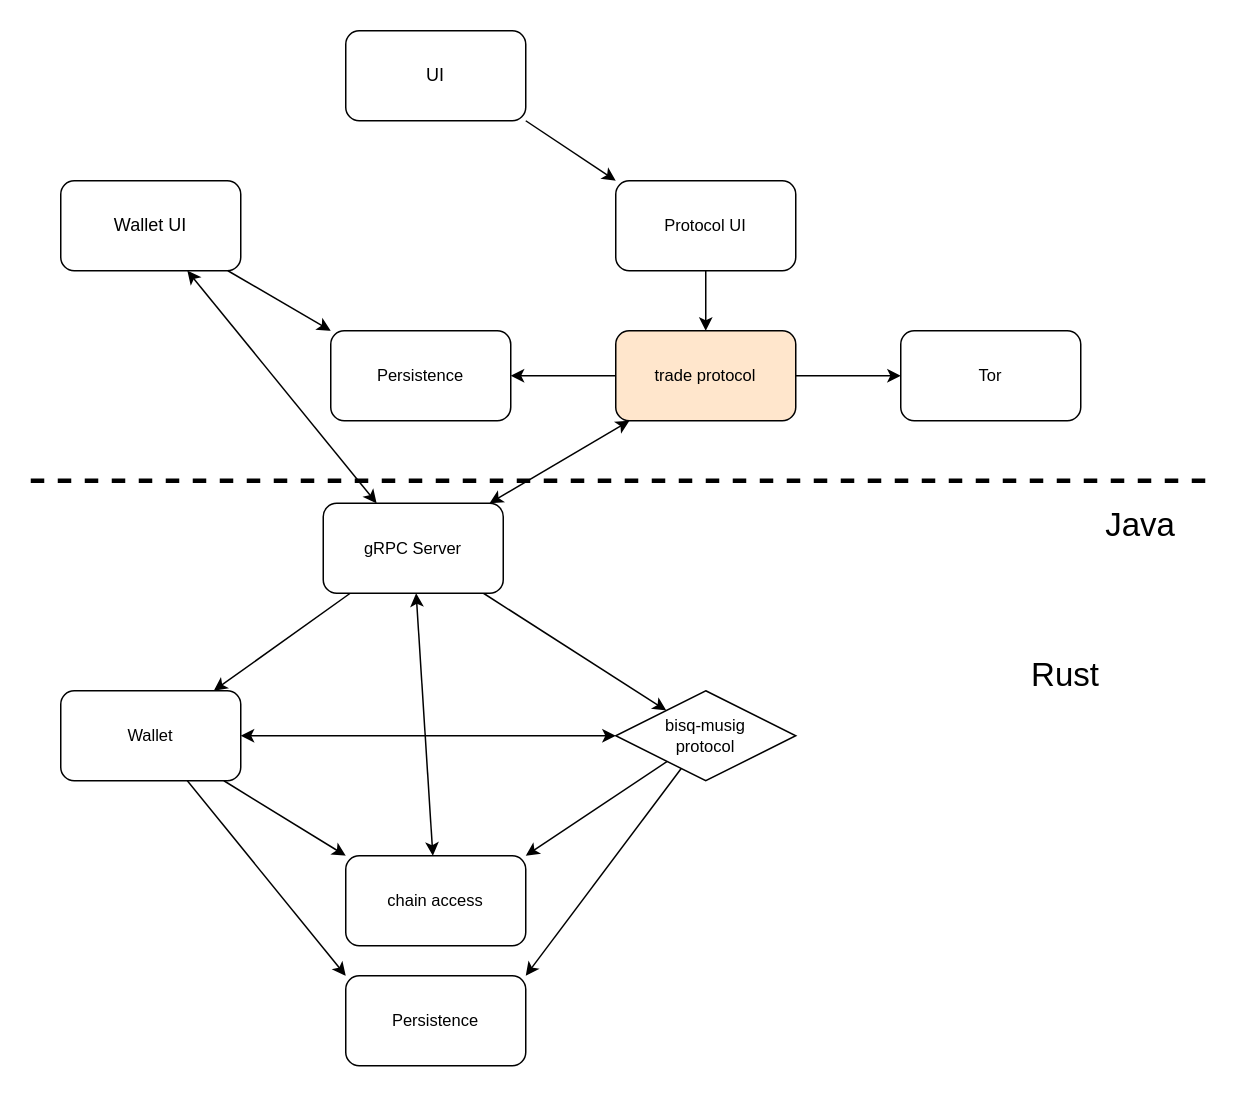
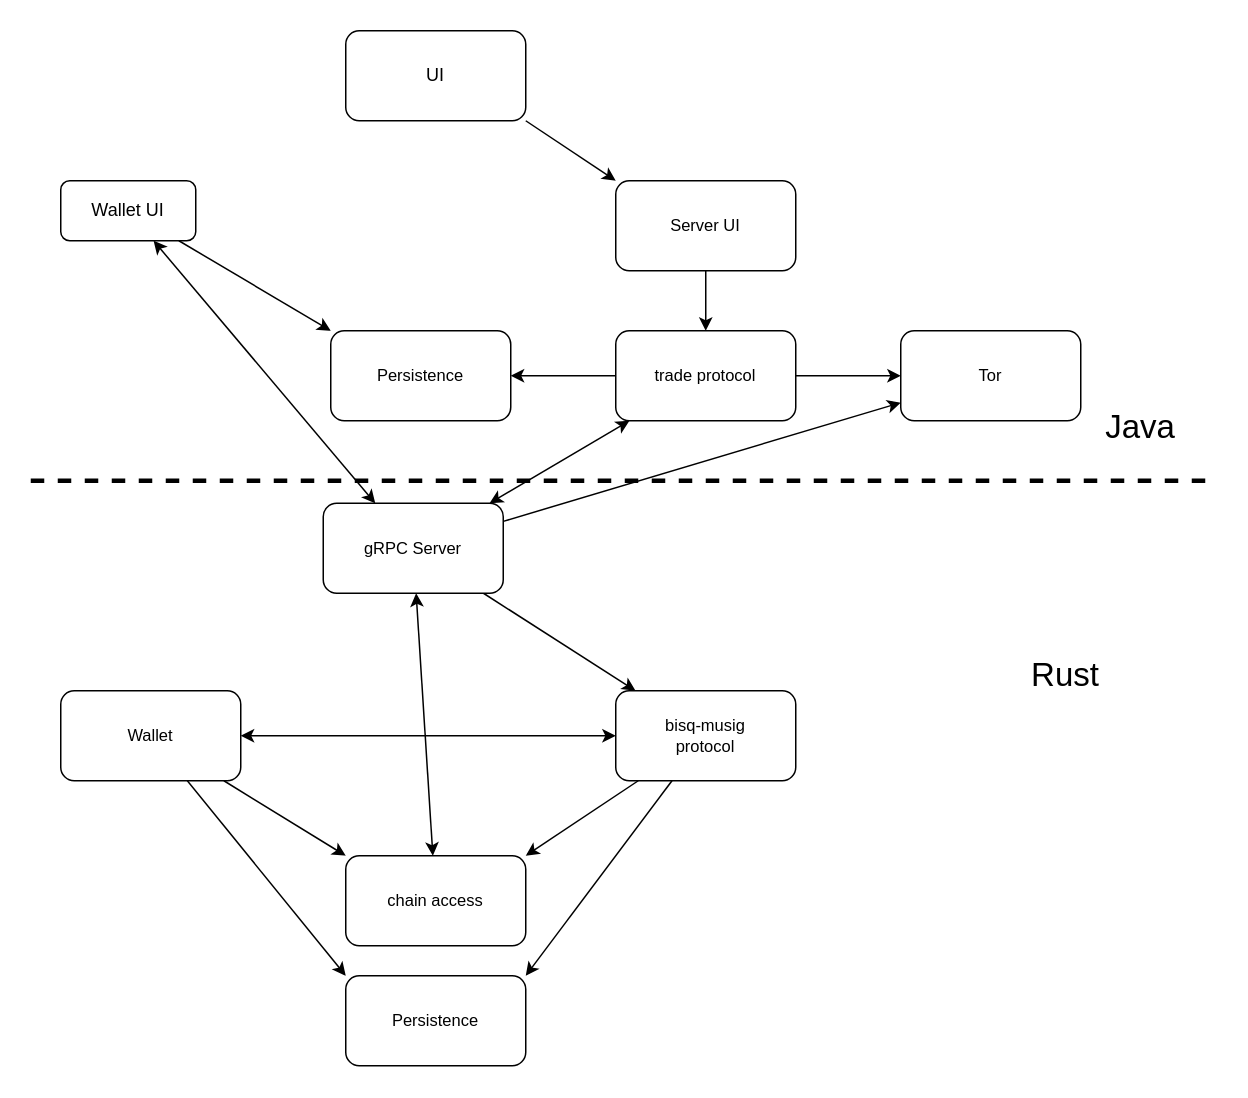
node "Wallet UI": size 180x90 -> 135x60
node "Protocol UI": label "Protocol UI" -> "Server UI"
node "trade protocol": fillcolor #ffe6cc -> #ffffff
node "Java": moved (1141, 526) -> (1141, 428)
edge "gRPC Server" -> "Wallet": now "gRPC Server" -> "Tor"
node "bisq-musig protocol": shape diamond -> rounded rectangle
